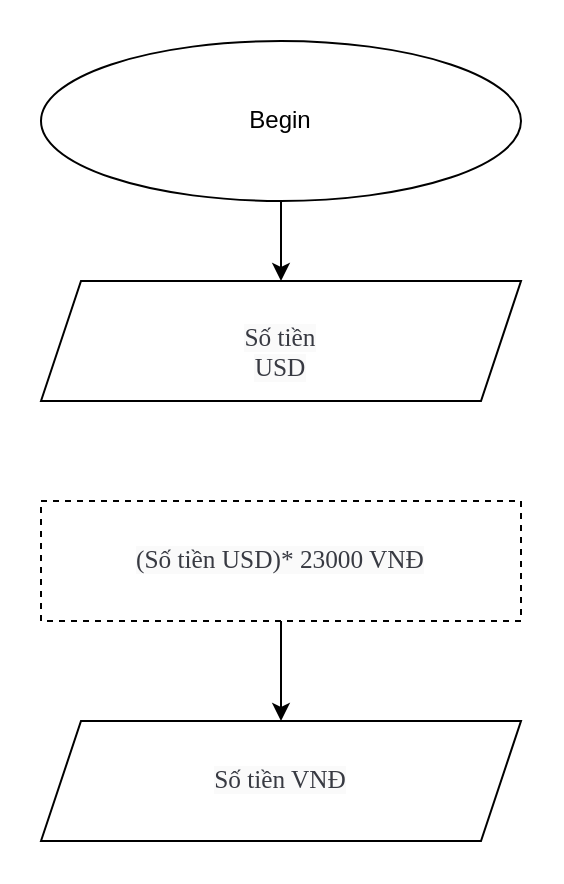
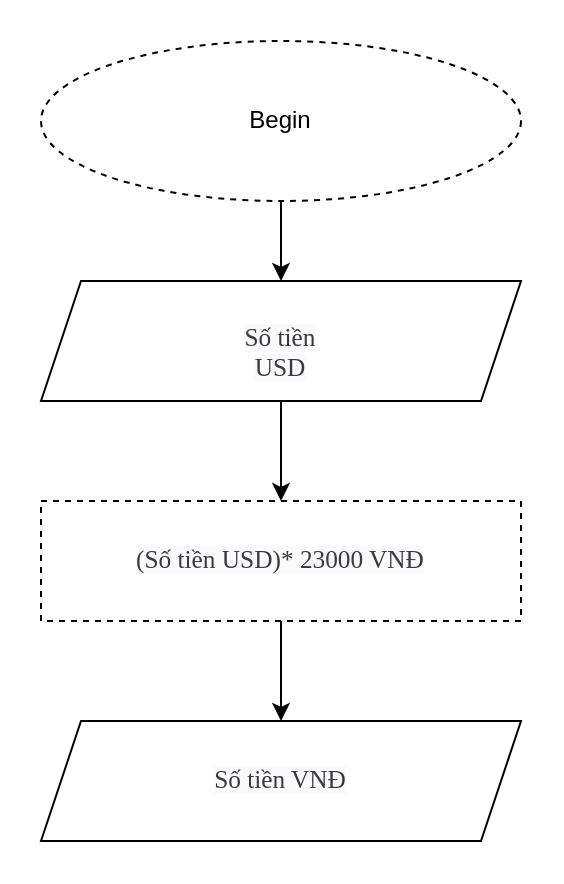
node "Begin": style solid -> dashed
edge "Số tiền USD" -> "(Số tiền USD)* 23000 VNĐ": added
